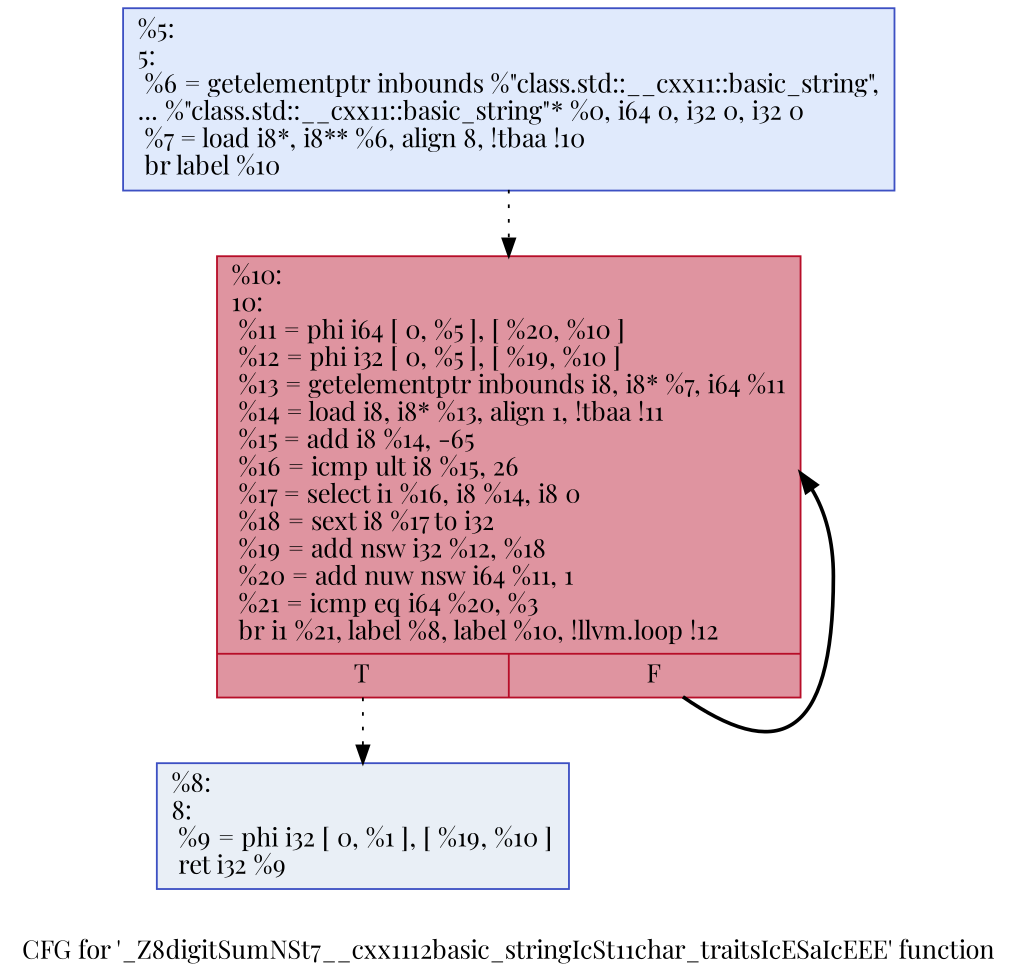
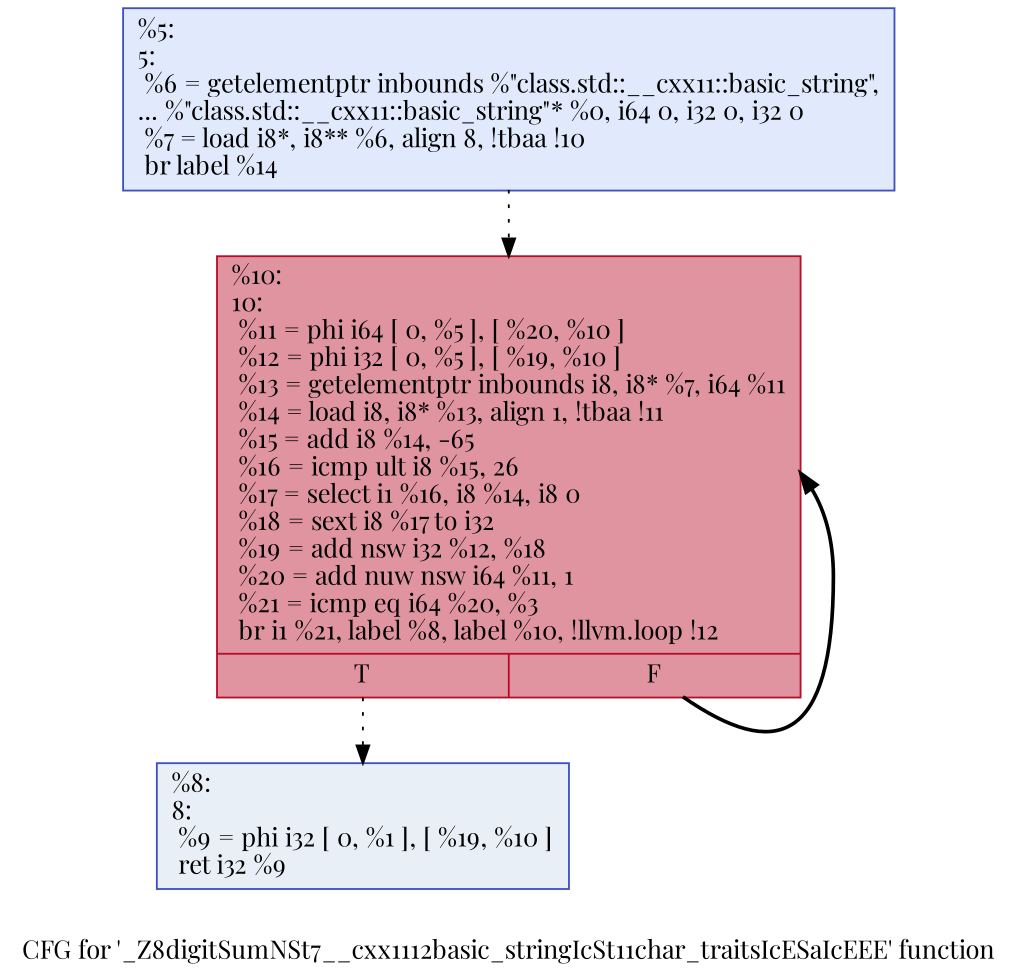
node "%5:": text "br label %10" -> "br label %14"
